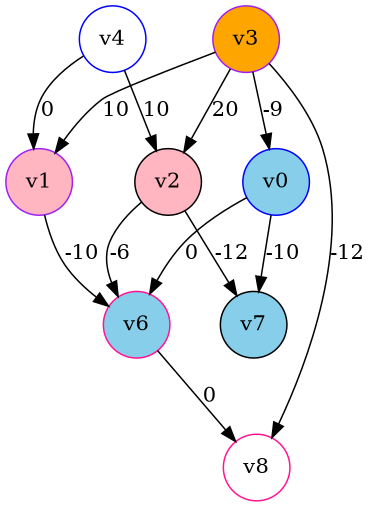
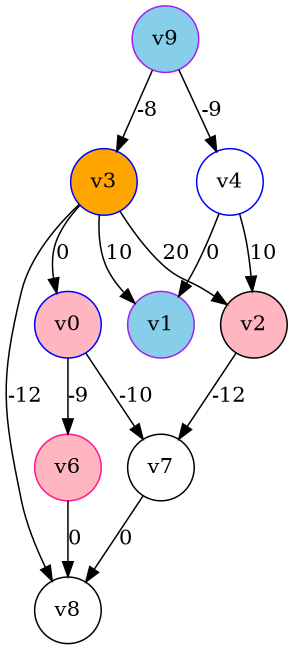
node "v9": added
node "v3": color purple -> blue
edge "v3" -> "v0": label "-9" -> "0"
node "v1": fillcolor lightpink -> skyblue
node "v0": fillcolor skyblue -> lightpink
edge "v2" -> "v6": removed, label "-6"
edge "v0" -> "v6": label "0" -> "-9"
edge "v1" -> "v6": removed, label "-10"
node "v6": fillcolor skyblue -> lightpink
node "v7": fillcolor skyblue -> white
node "v8": color deeppink -> black
edge "v7" -> "v8": added, label "0"
